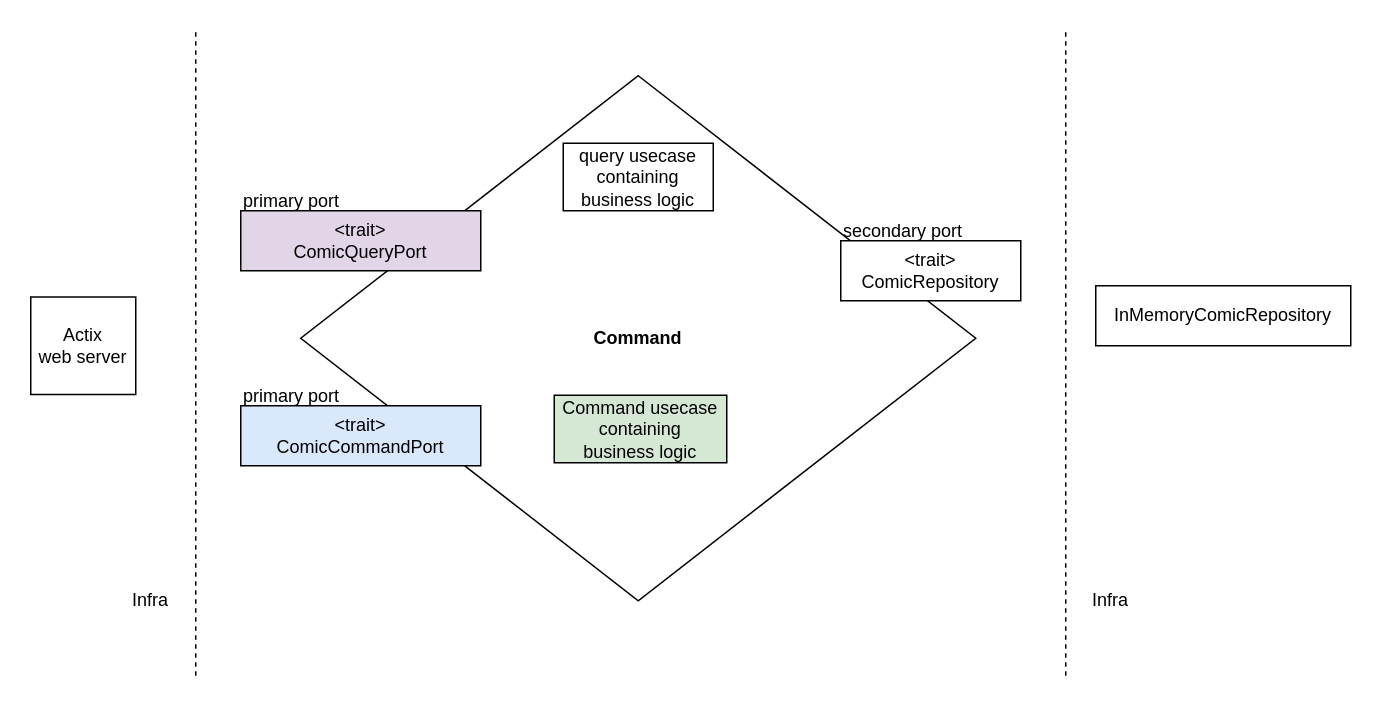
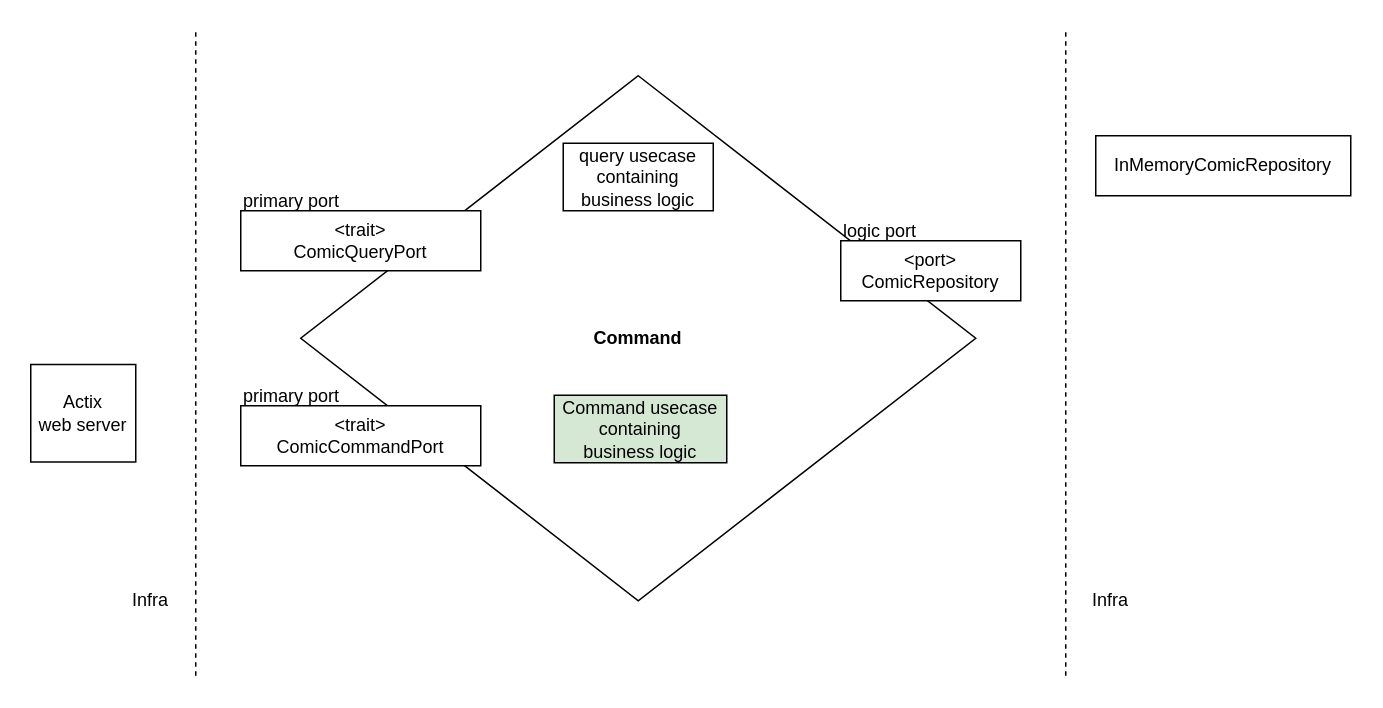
node "secondary port": label "secondary port" -> "logic port"
node "<trait> ComicQueryPort": fillcolor #e1d5e7 -> #ffffff
node "<trait> ComicRepository": label "<trait> ComicRepository" -> "<port> ComicRepository"
node "InMemoryComicRepository": moved (1223, 316) -> (1223, 166)
node "Actix web server": moved (83, 346) -> (83, 413)
node "<trait> ComicCommandPort": fillcolor #dae8fc -> #ffffff
